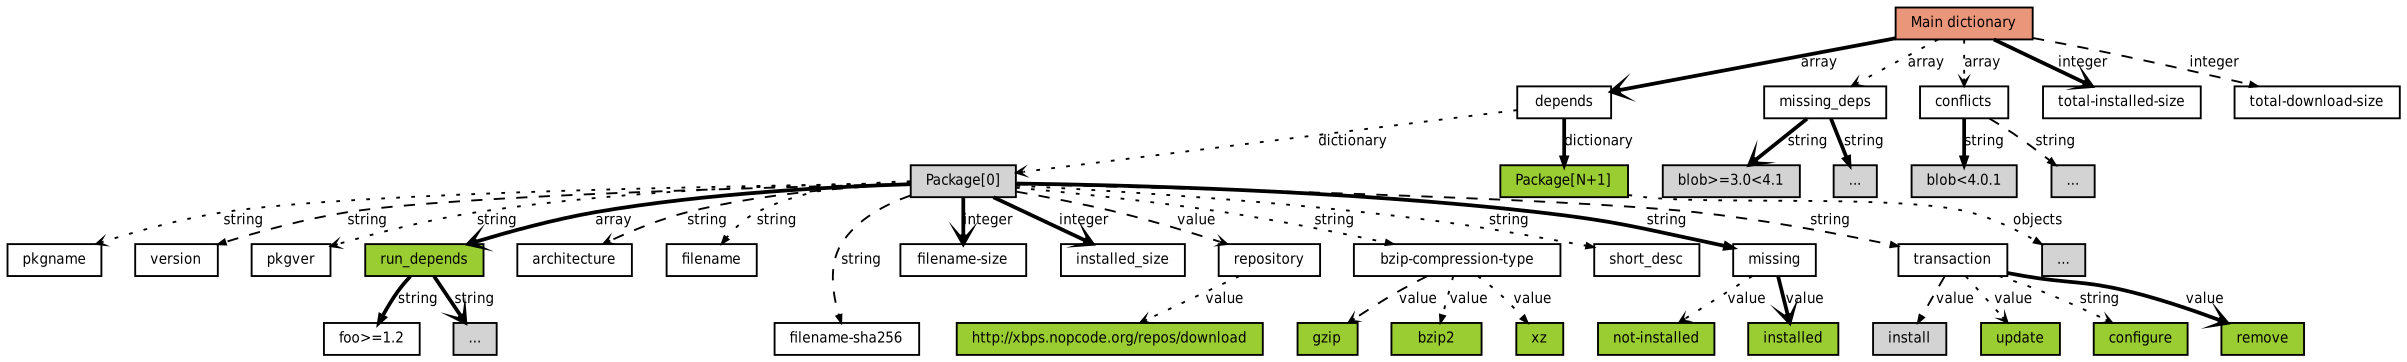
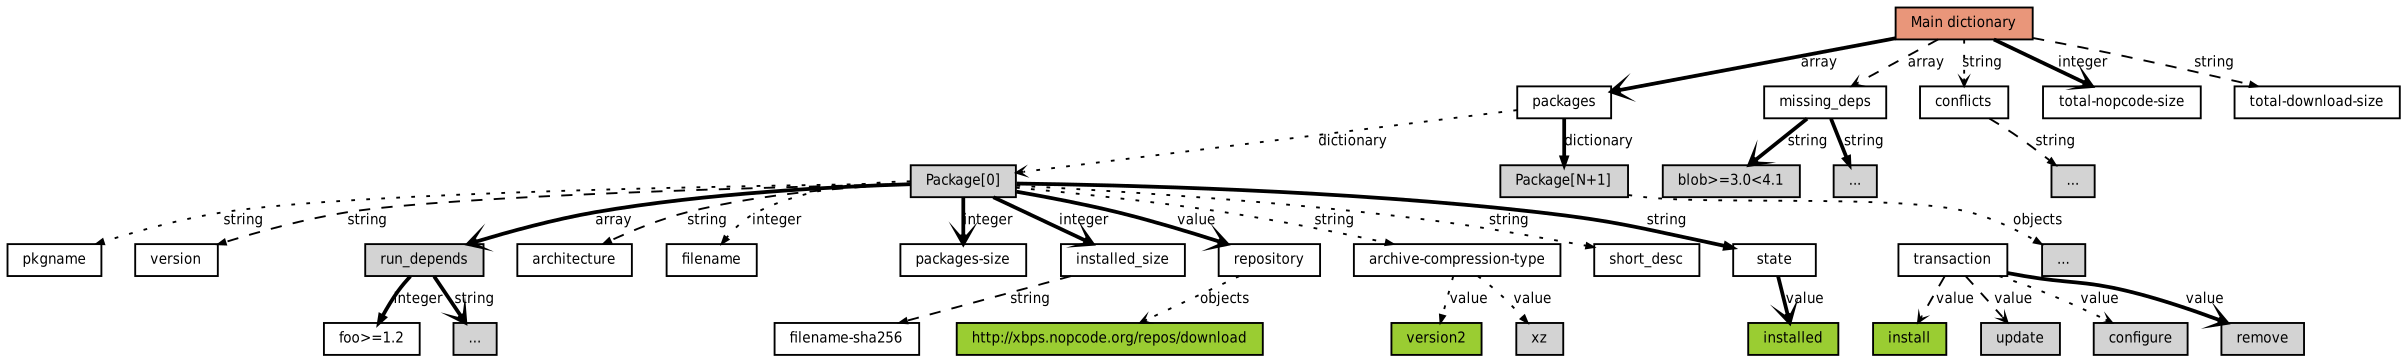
edge "Main dictionary" -> "missing_deps": style dotted -> dashed
edge "Main dictionary" -> "conflicts": label "array" -> "string"
edge "Main dictionary" -> "total-download-size": label "integer" -> "string"
node "depends": label "depends" -> "packages"
node "total-installed-size": label "total-installed-size" -> "total-nopcode-size"
node "Package[N+1]": fillcolor yellowgreen -> lightgrey
node "blob<4.0.1": removed
edge "Package[0]" -> "pkgname": arrowhead vee -> normal
edge "Package[0]" -> "transaction": removed, label "string"
edge "Package[0]" -> "architecture": arrowhead vee -> normal
edge "Package[0]" -> "repository": style dashed -> bold
edge "Package[0]" -> "filename": label "string" -> "integer"
edge "Package[0]" -> "filename-sha256": now "installed_size" -> "filename-sha256"
node "pkgver": removed
node "run_depends": fillcolor yellowgreen -> lightgrey
node "filename-size": label "filename-size" -> "packages-size"
node "bzip-compression-type": label "bzip-compression-type" -> "archive-compression-type"
node "missing": label "missing" -> "state"
edge "transaction" -> "install": arrowhead normal -> vee
edge "transaction" -> "update": style dotted -> dashed
edge "run_depends" -> "foo>=1.2": label "string" -> "integer"
edge "repository" -> "http://xbps.nopcode.org/repos/download": label "value" -> "objects"
edge "transaction" -> "configure": label "string" -> "value"
node "gzip": removed
node "bzip2": label "bzip2" -> "version2"
node "xz": fillcolor yellowgreen -> lightgrey
node "not-installed": removed
node "install": fillcolor lightgrey -> yellowgreen
node "update": fillcolor yellowgreen -> lightgrey
node "configure": fillcolor yellowgreen -> lightgrey
node "remove": fillcolor yellowgreen -> lightgrey
